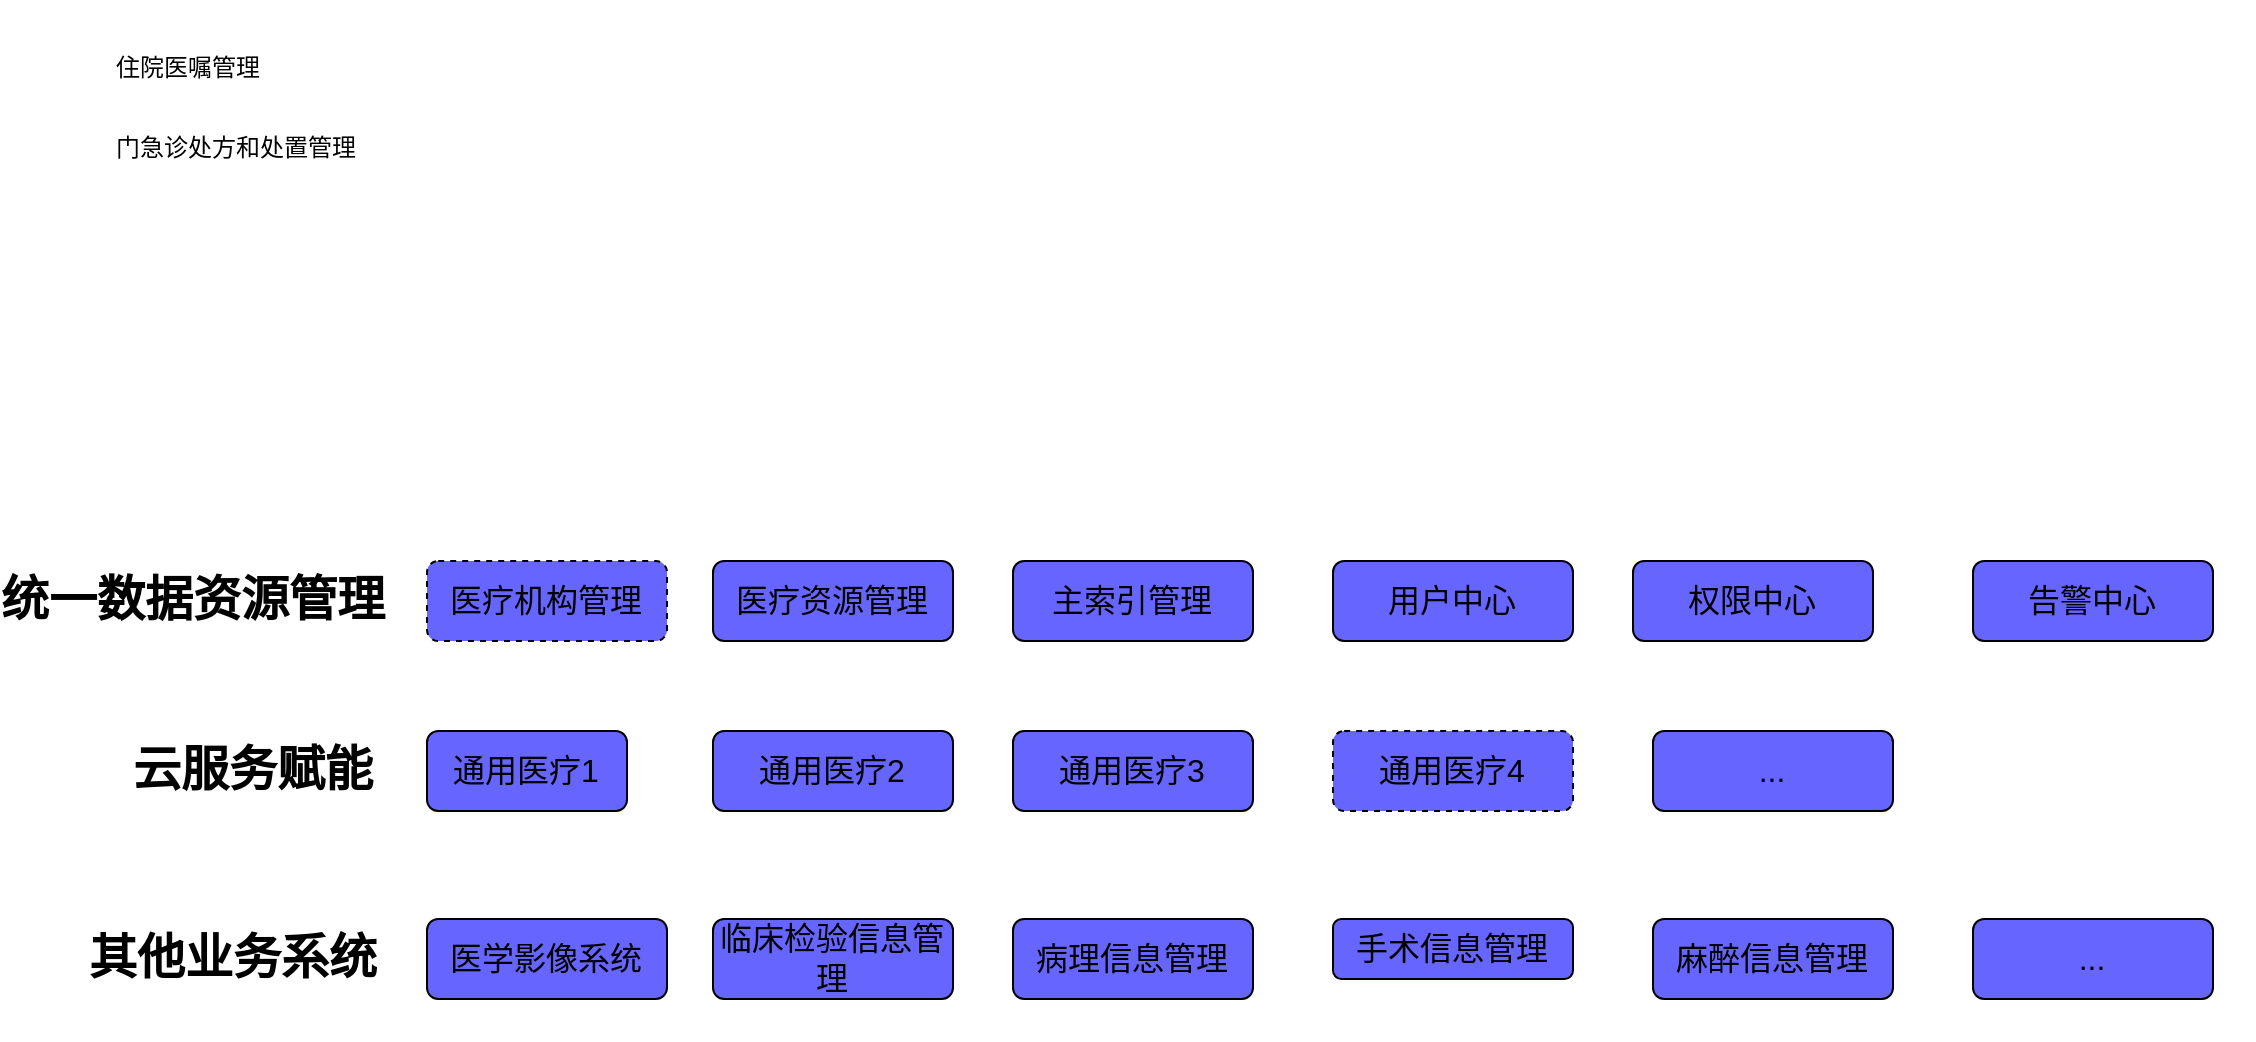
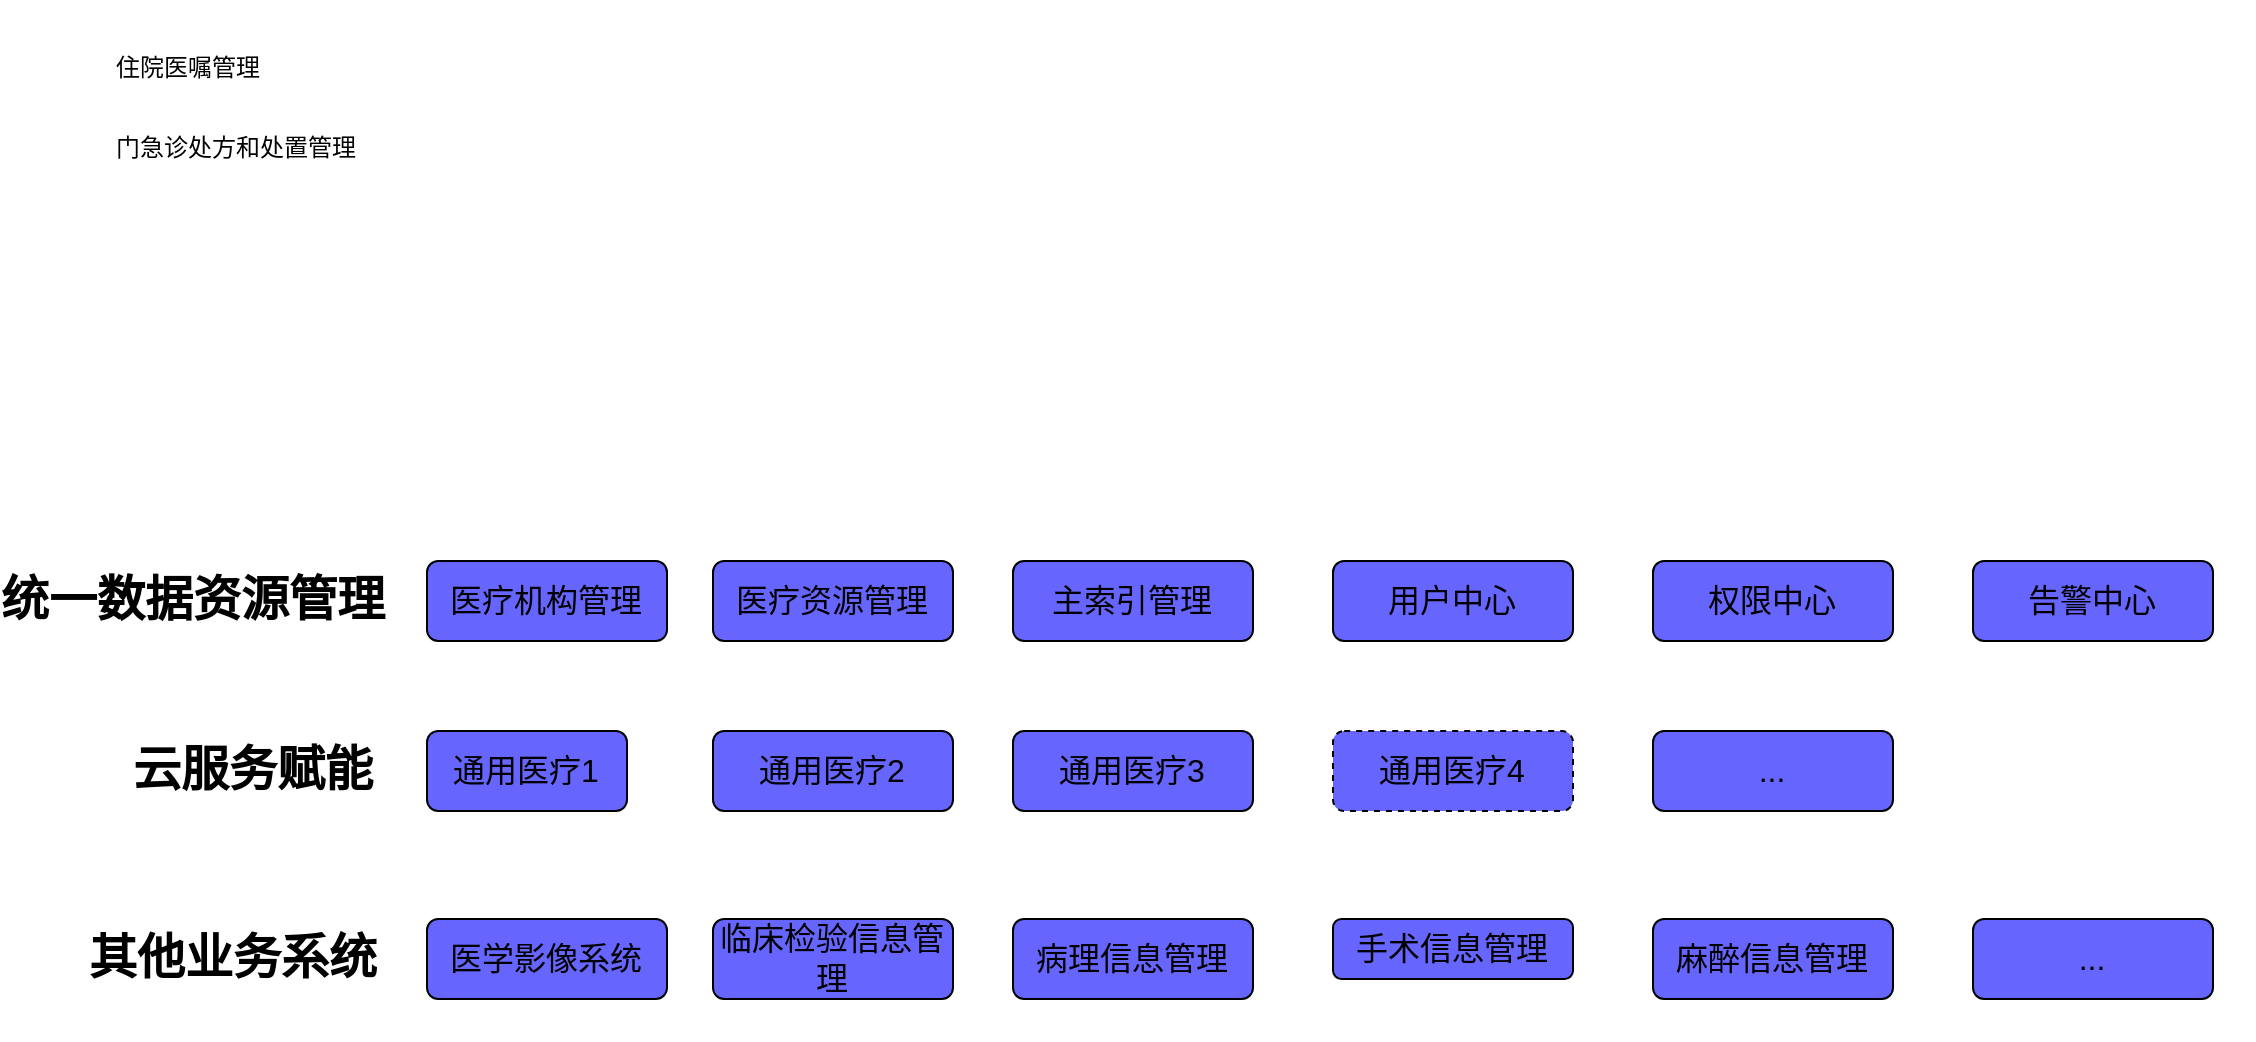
node "医疗机构管理": style dashed -> solid
node "权限中心": moved (1753, 601) -> (1773, 601)
